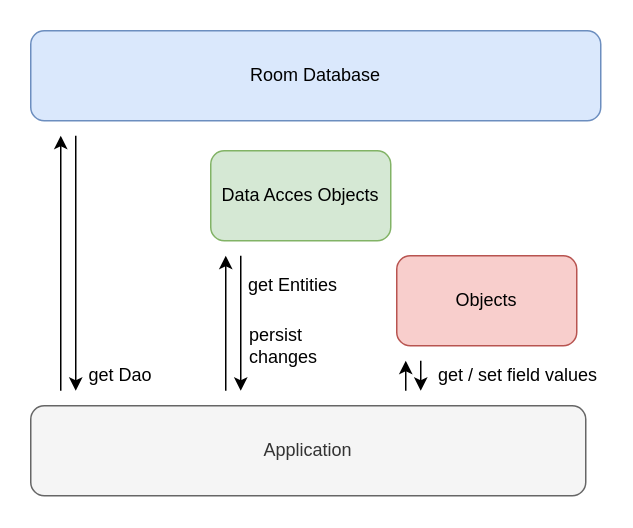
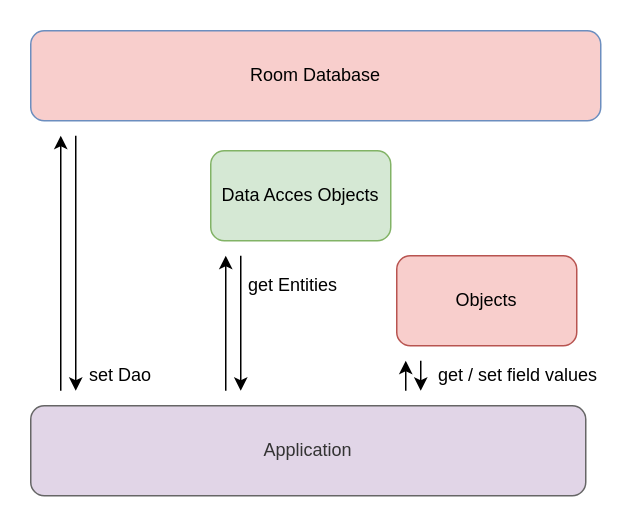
node "Room Database": fillcolor #dae8fc -> #f8cecc
node "persist changes": removed
node "get Dao": label "get Dao" -> "set Dao"
node "Application": fillcolor #f5f5f5 -> #e1d5e7
